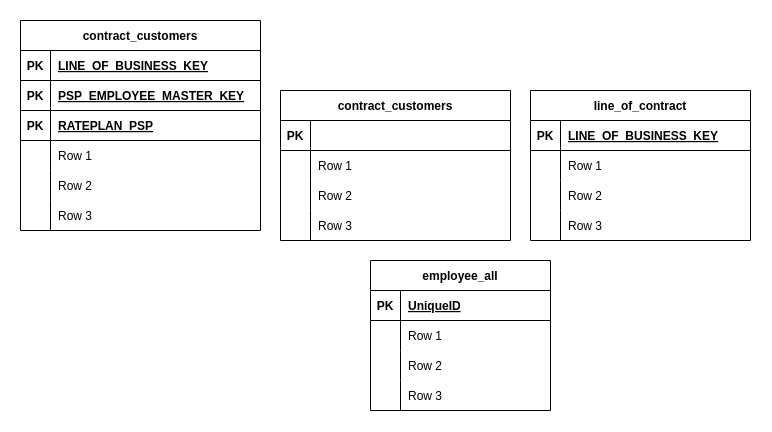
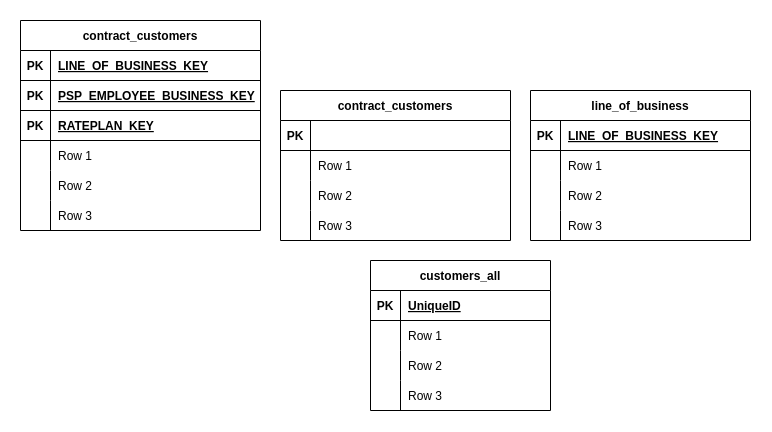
node "PSP_EMPLOYEE_MASTER_KEY": label "PSP_EMPLOYEE_MASTER_KEY" -> "PSP_EMPLOYEE_BUSINESS_KEY"
node "line_of_contract": label "line_of_contract" -> "line_of_business"
node "RATEPLAN_PSP": label "RATEPLAN_PSP" -> "RATEPLAN_KEY"
node "employee_all": label "employee_all" -> "customers_all"
